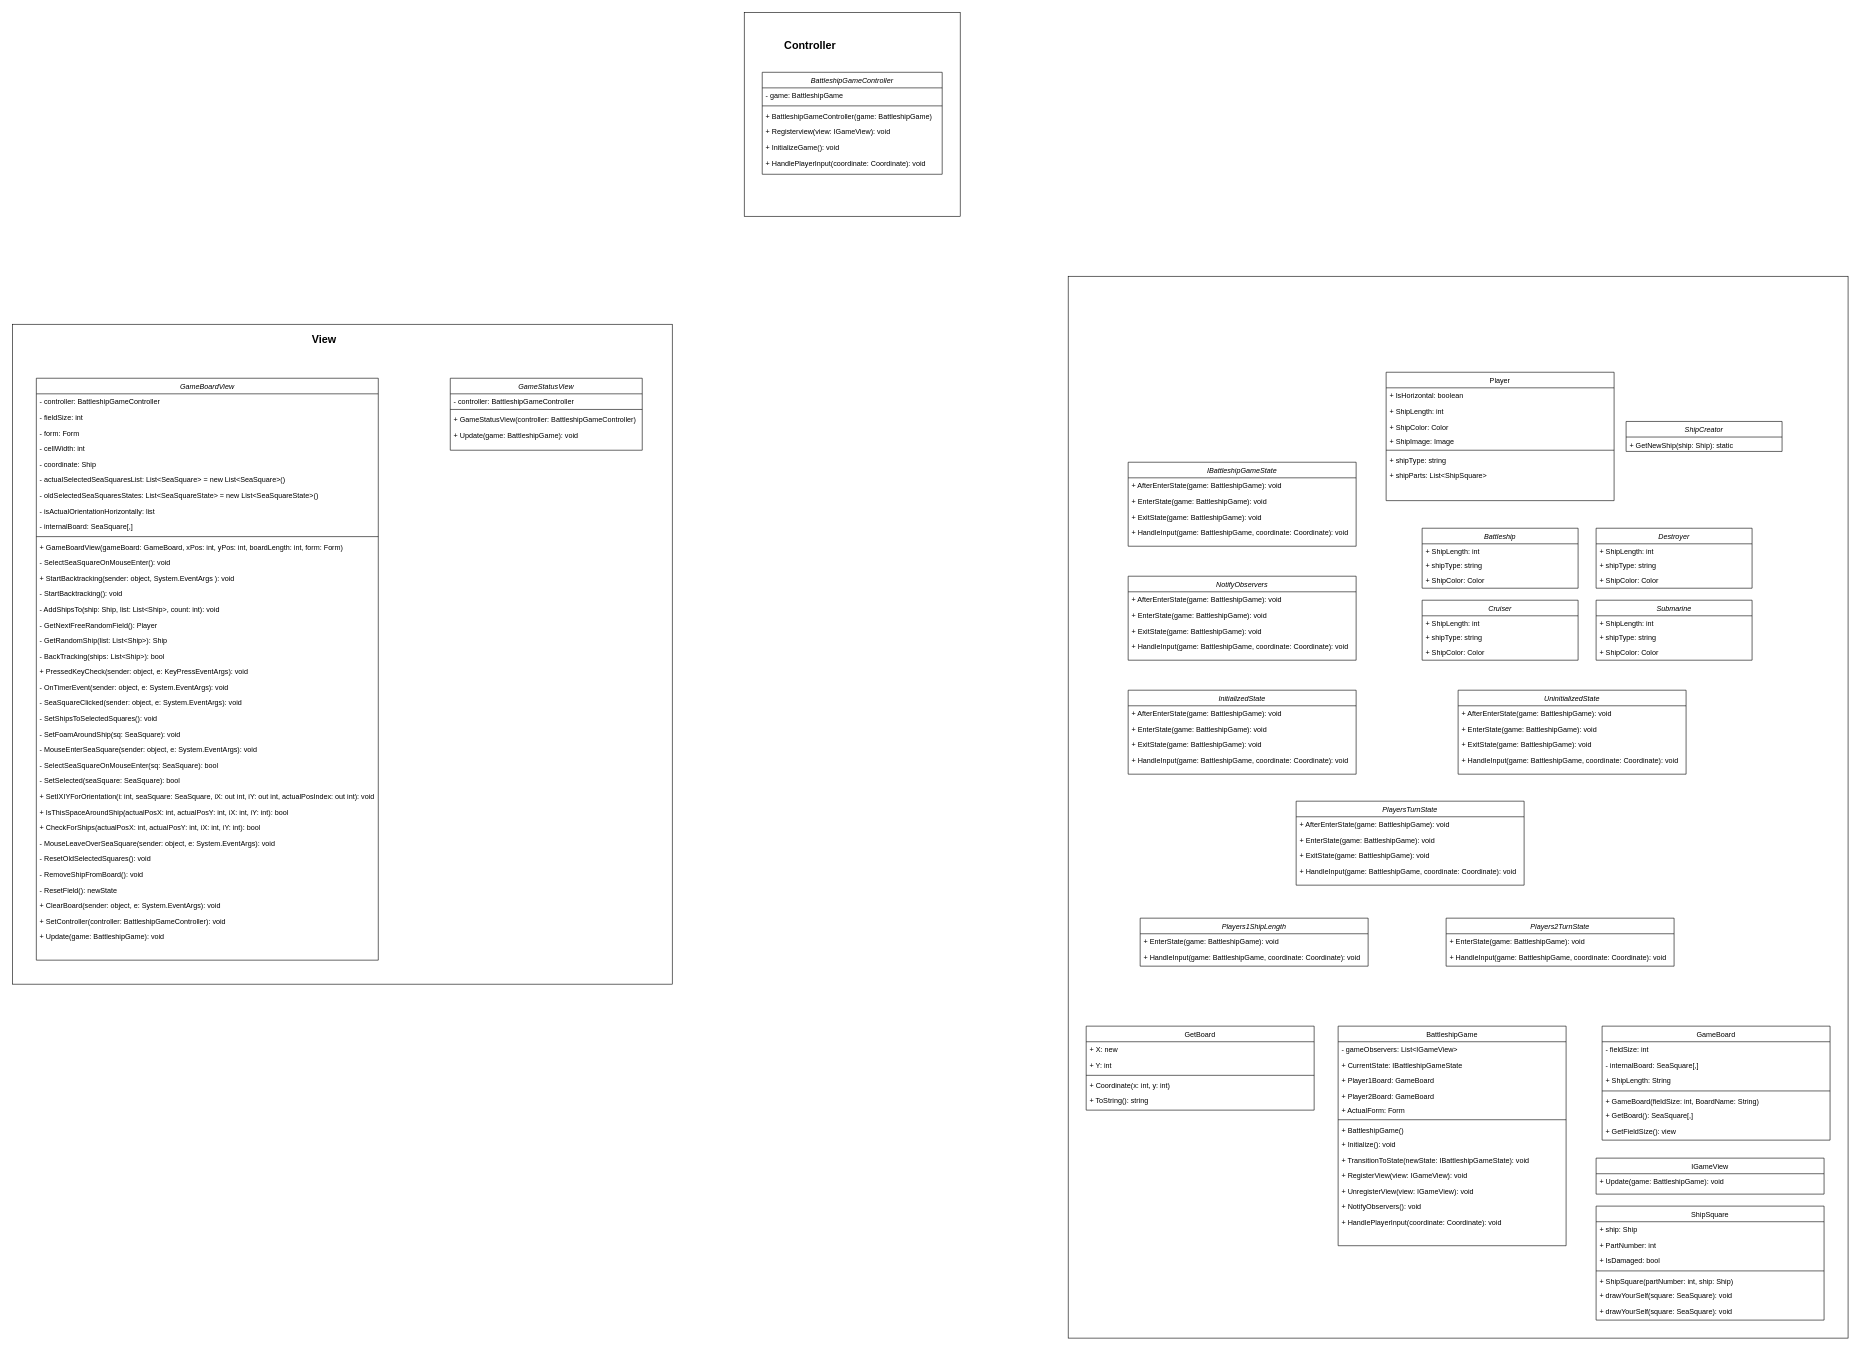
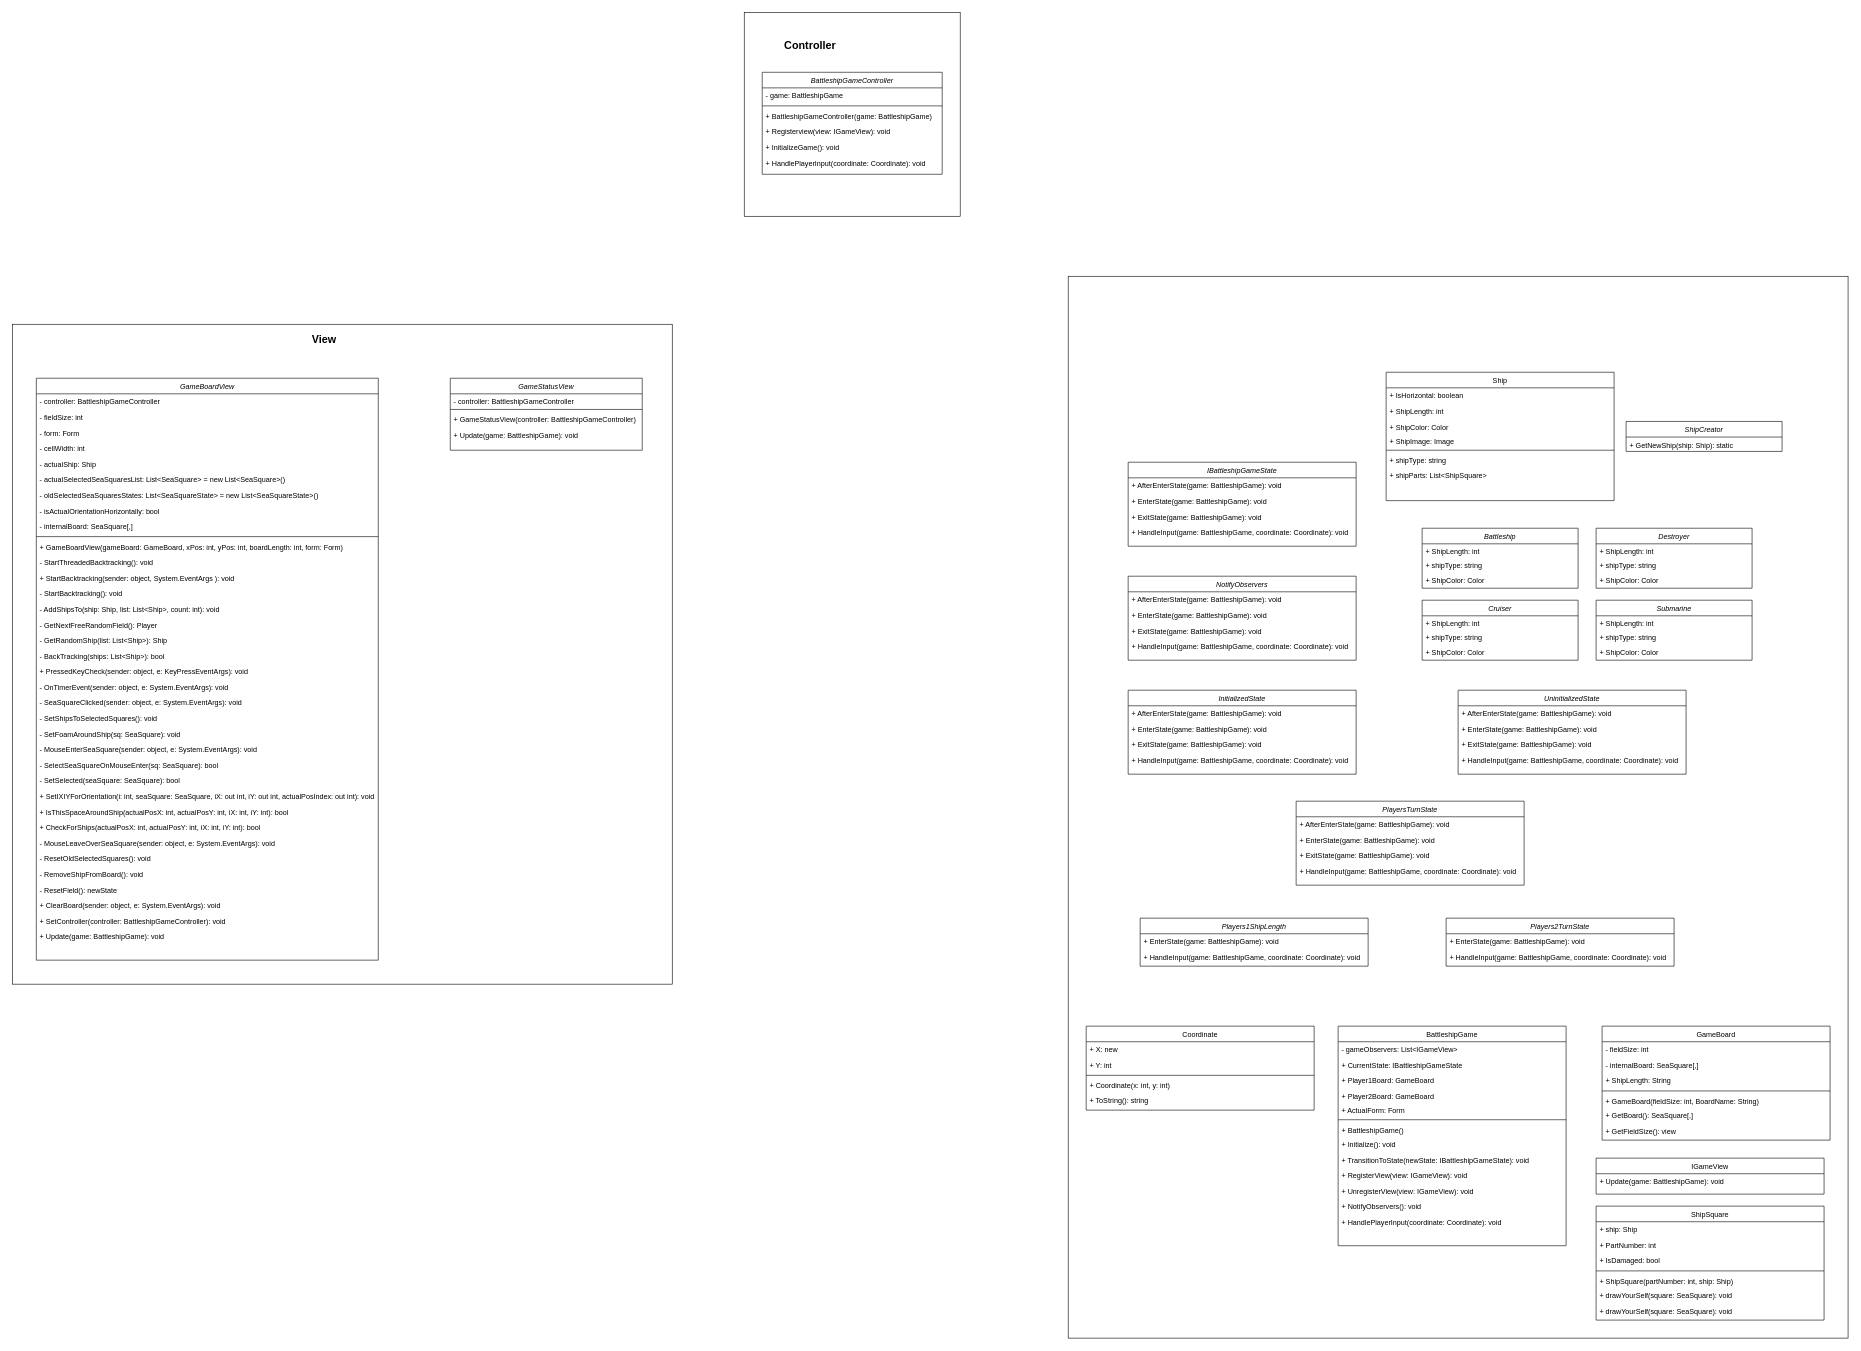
node "Player": label "Player" -> "Ship"
node "- coordinate: Ship": label "- coordinate: Ship" -> "- actualShip: Ship"
node "- isActualOrientationHorizontally: list": label "- isActualOrientationHorizontally: list" -> "- isActualOrientationHorizontally: bool"
node "- SelectSeaSquareOnMouseEnter(): void": label "- SelectSeaSquareOnMouseEnter(): void" -> "- StartThreadedBacktracking(): void"
node "GetBoard": label "GetBoard" -> "Coordinate"
